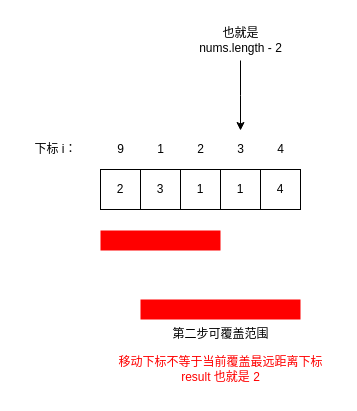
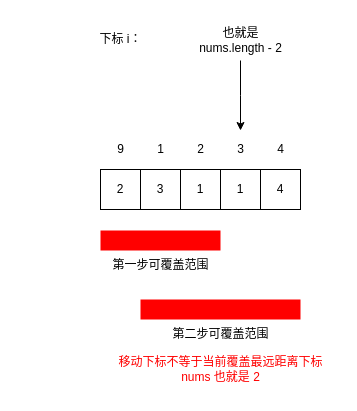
node "下标 i：": moved (56, 150) -> (121, 40)
node "第一步可覆盖范围": added
node "移动下标不等于当前覆盖最远距离下标 result 也就是 2": label "移动下标不等于当前覆盖最远距离下标 result 也就是 2" -> "移动下标不等于当前覆盖最远距离下标 nums 也就是 2"
